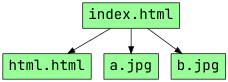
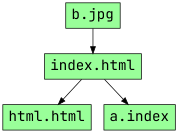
edge "index.html" -> "b.jpg": reversed
node "a.jpg": label "a.jpg" -> "a.index"
